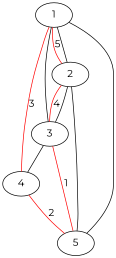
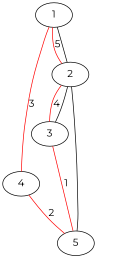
edge "1" -- "3": removed
edge "1" -- "5": removed
edge "3" -- "4": removed
